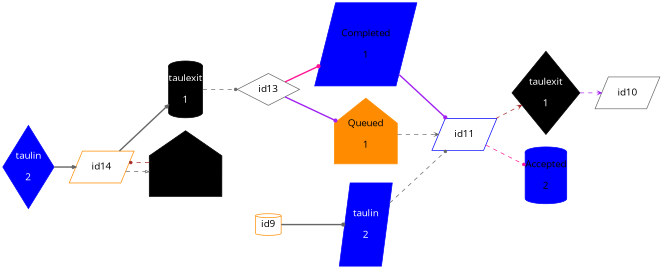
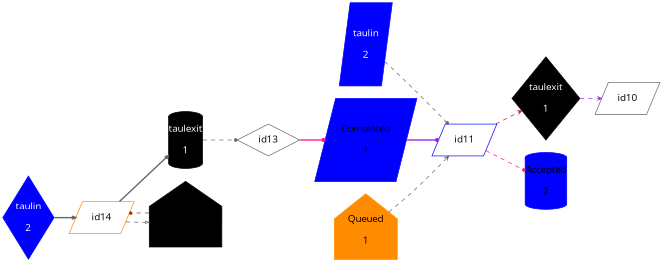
edge "id13" -> "Queued 1": removed
node "id9": removed
